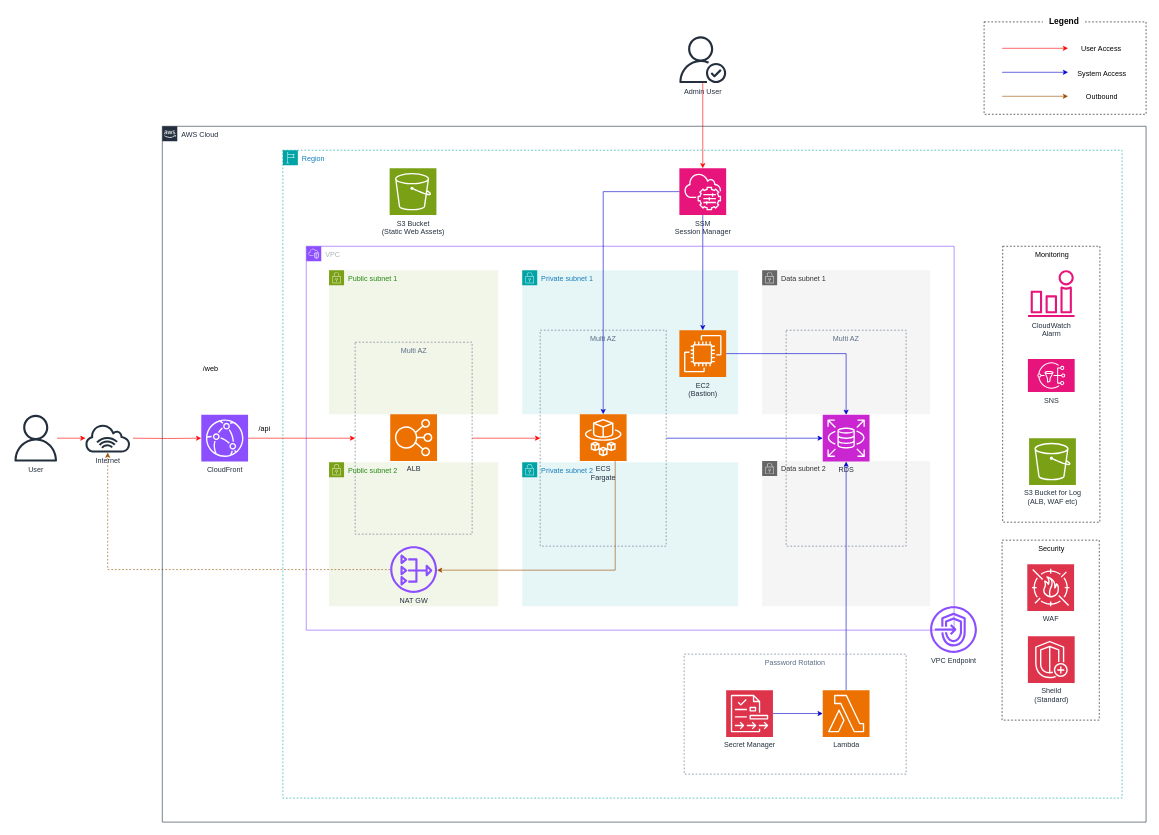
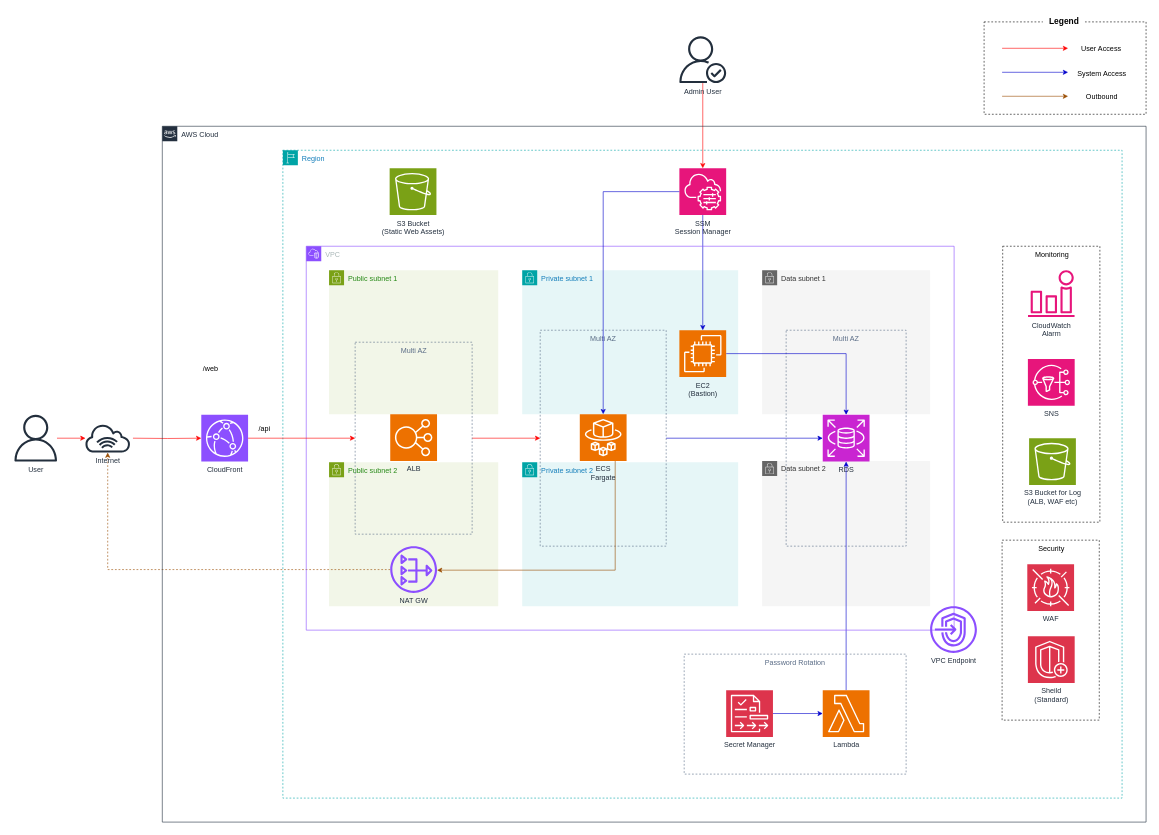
node "SNS": size 47x33 -> 47x47
